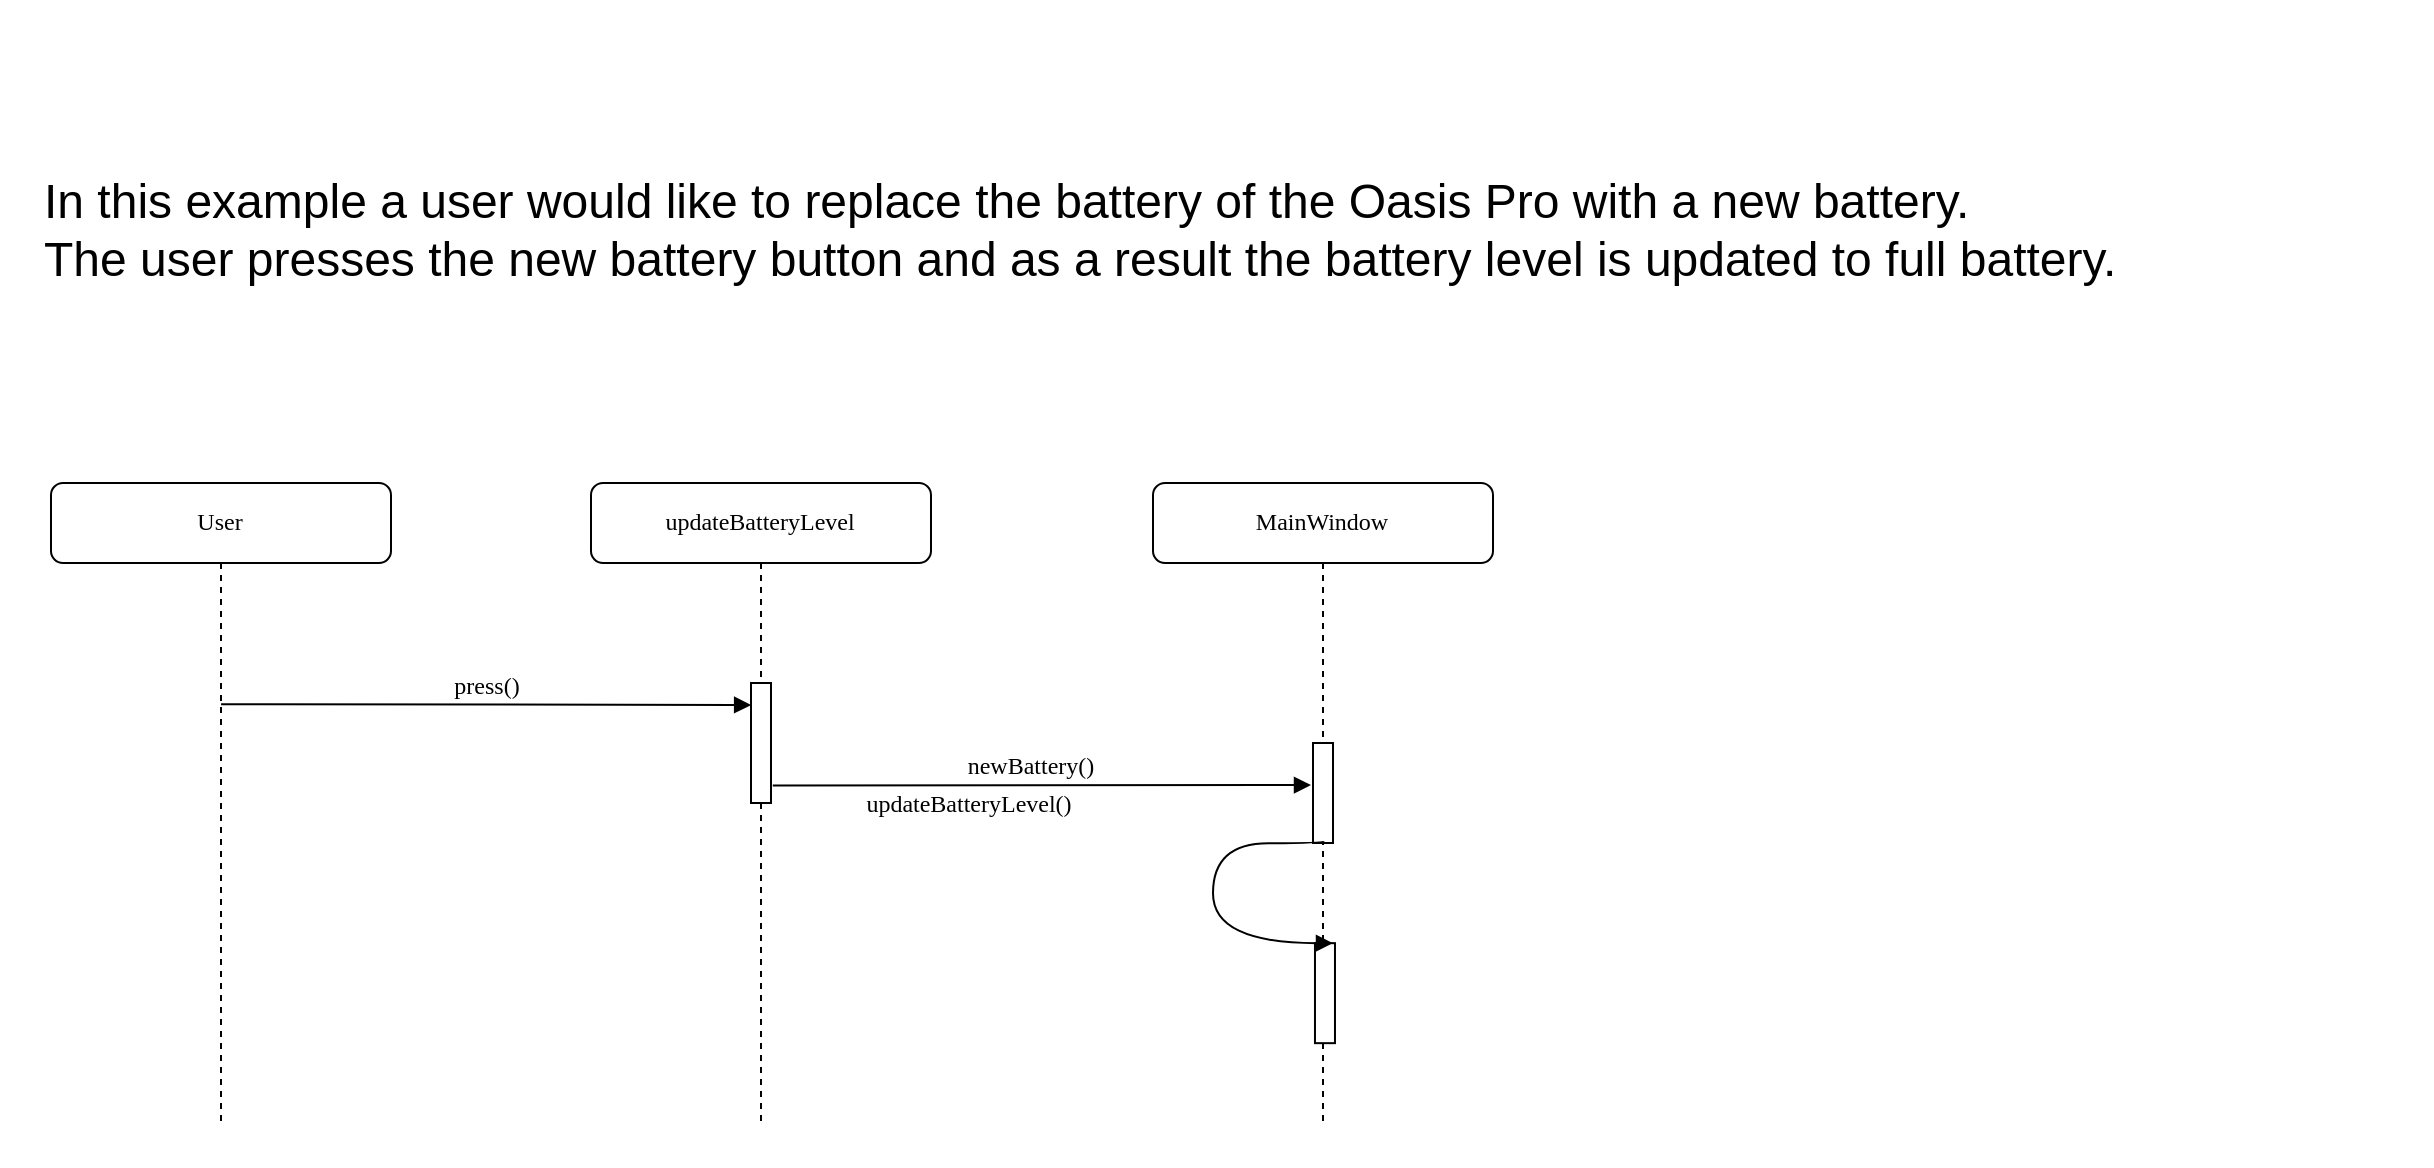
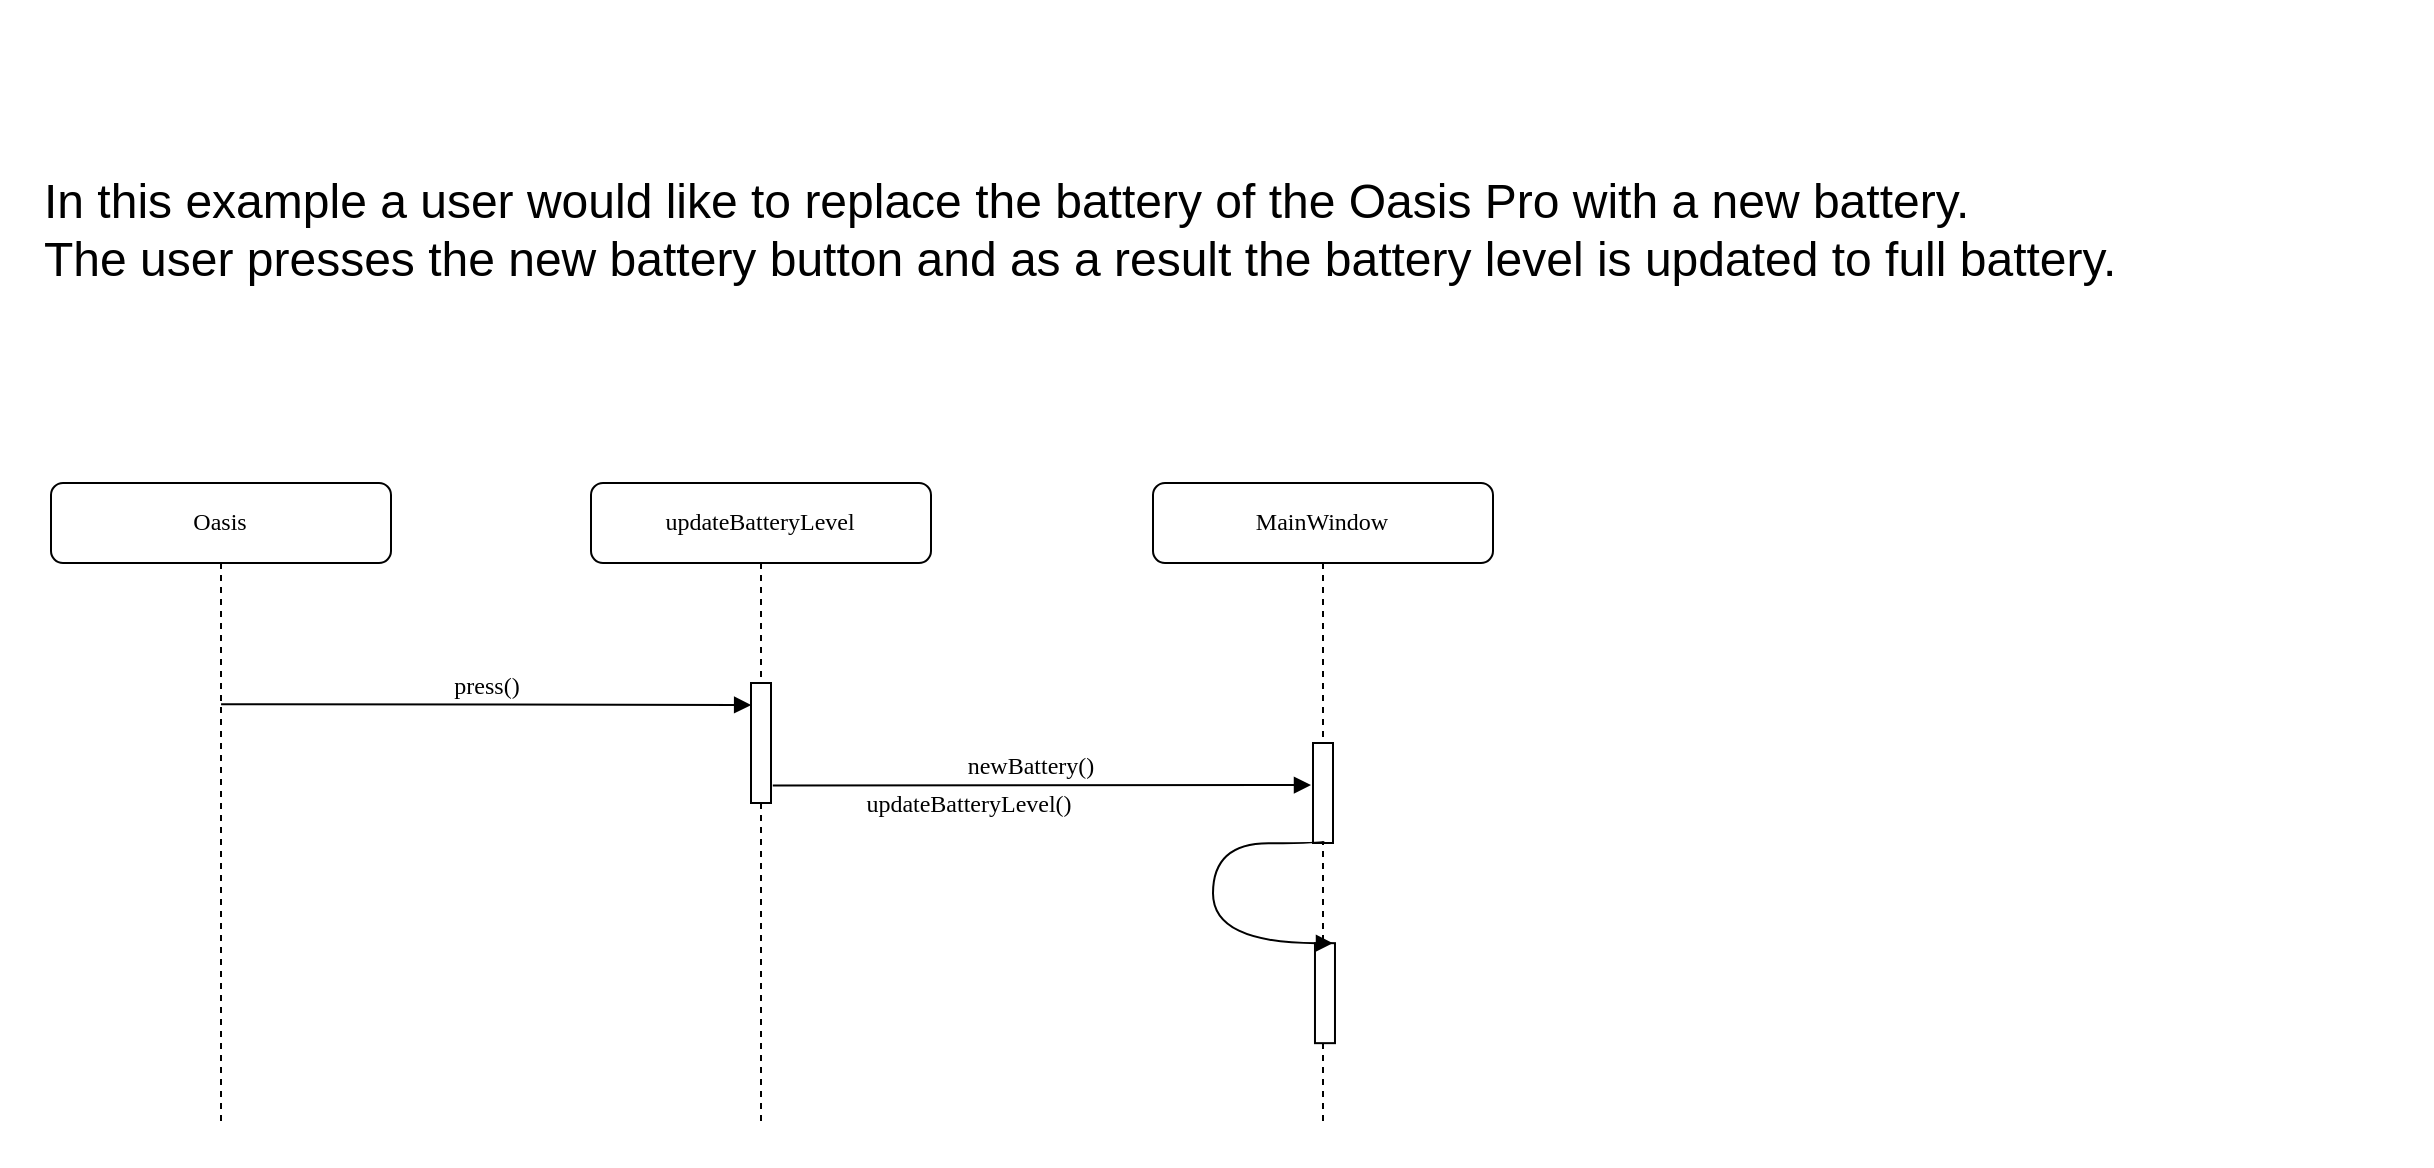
node "User": label "User" -> "Oasis"
